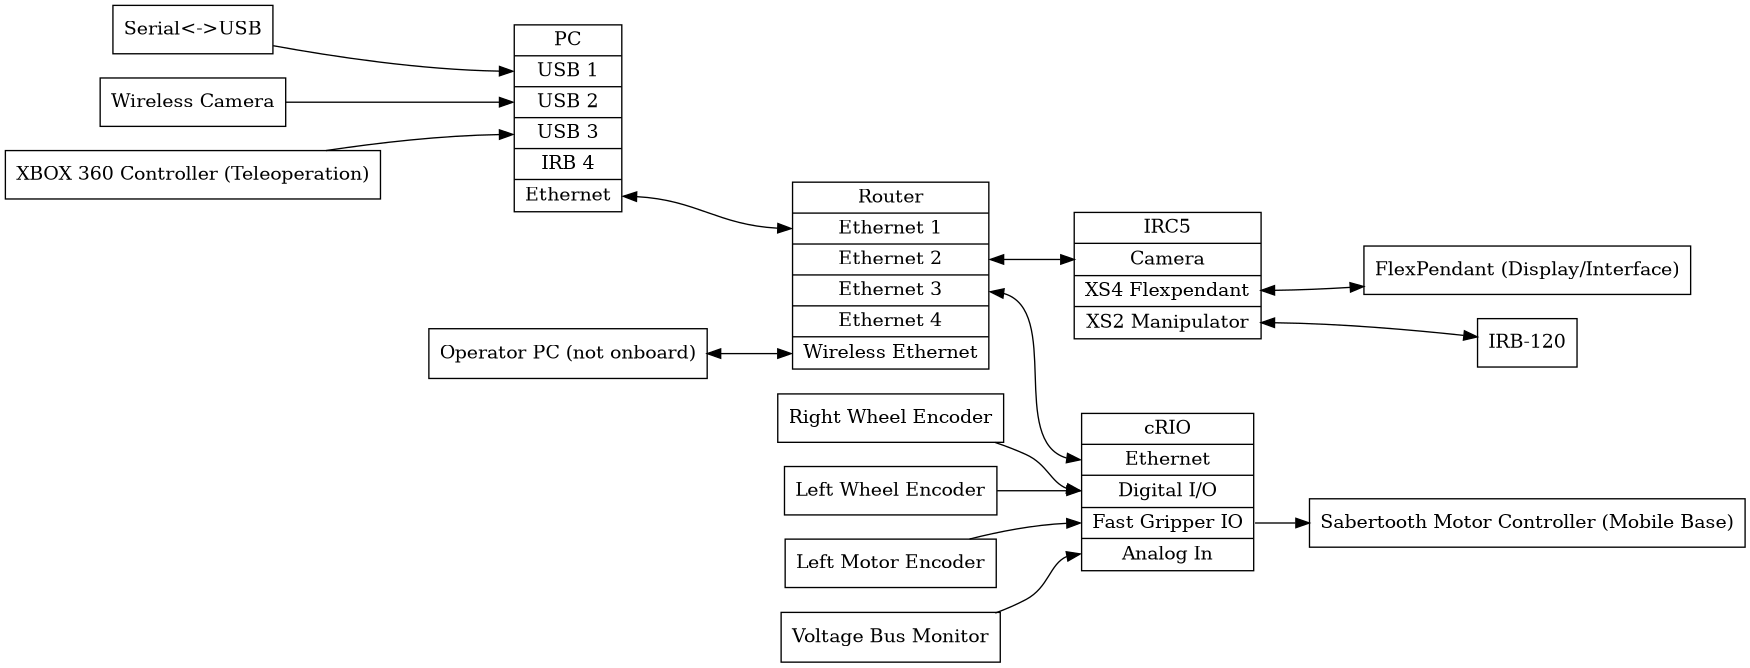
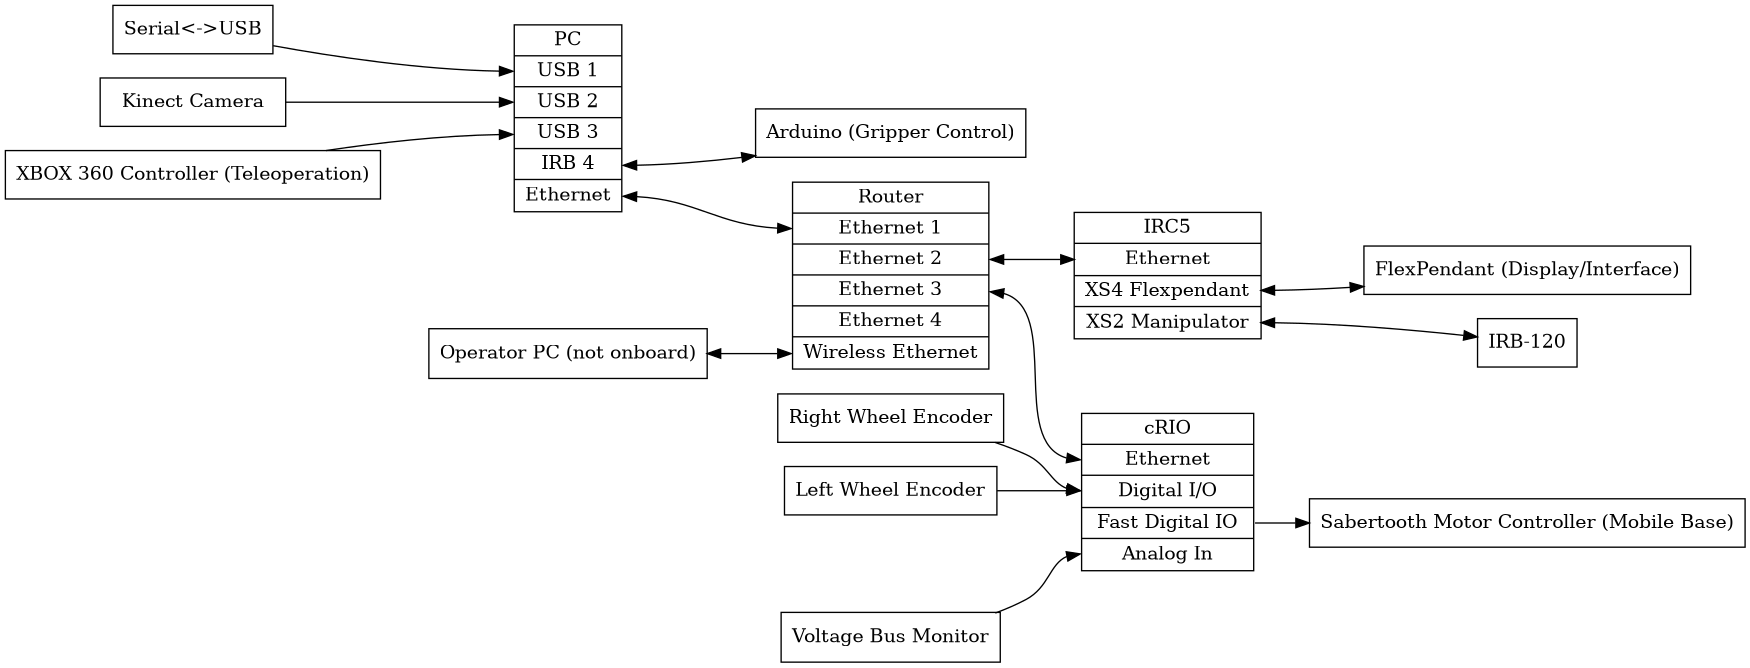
node "Wireless Camera": label "Wireless Camera" -> "Kinect Camera"
node "Arduino (Gripper Control)": added
node "IRC5": text "Camera" -> "Ethernet"
node "cRIO": text "Fast Gripper IO" -> "Fast Digital IO"
node "Left Motor Encoder": removed
